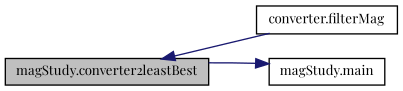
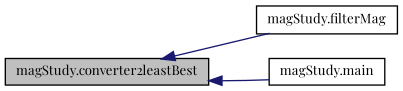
node "converter.filterMag": label "converter.filterMag" -> "magStudy.filterMag"
edge "magStudy.converter2leastBest" -> "magStudy.main": reversed
